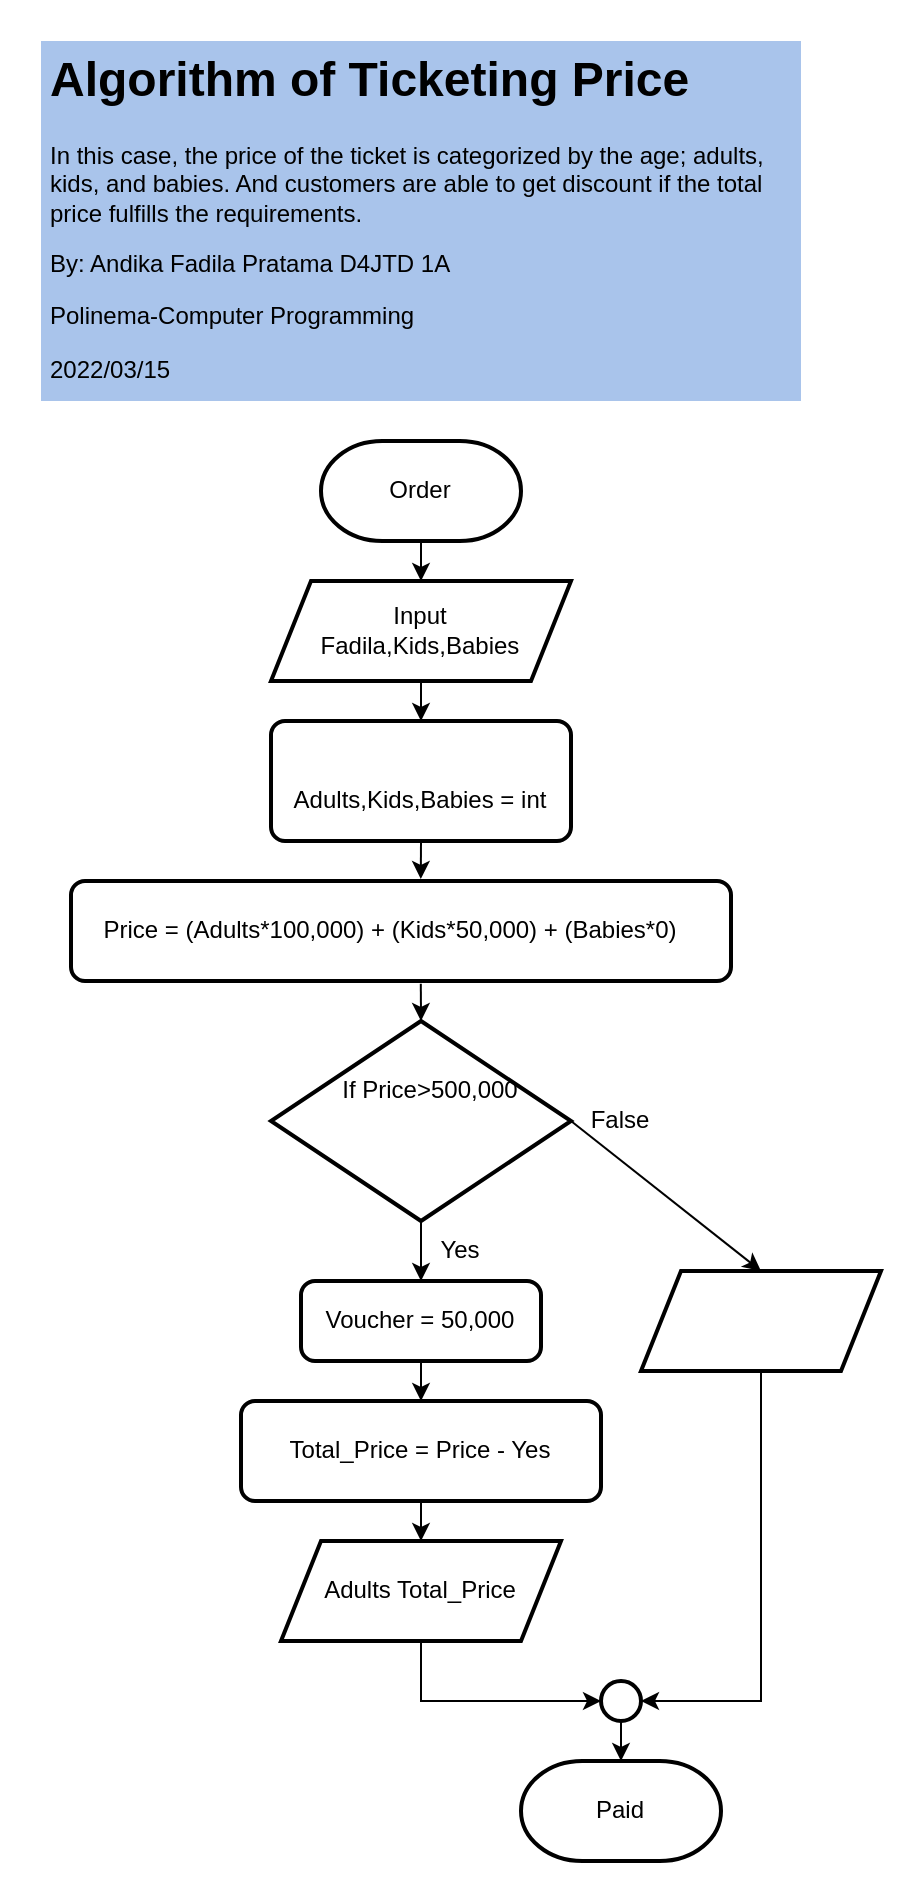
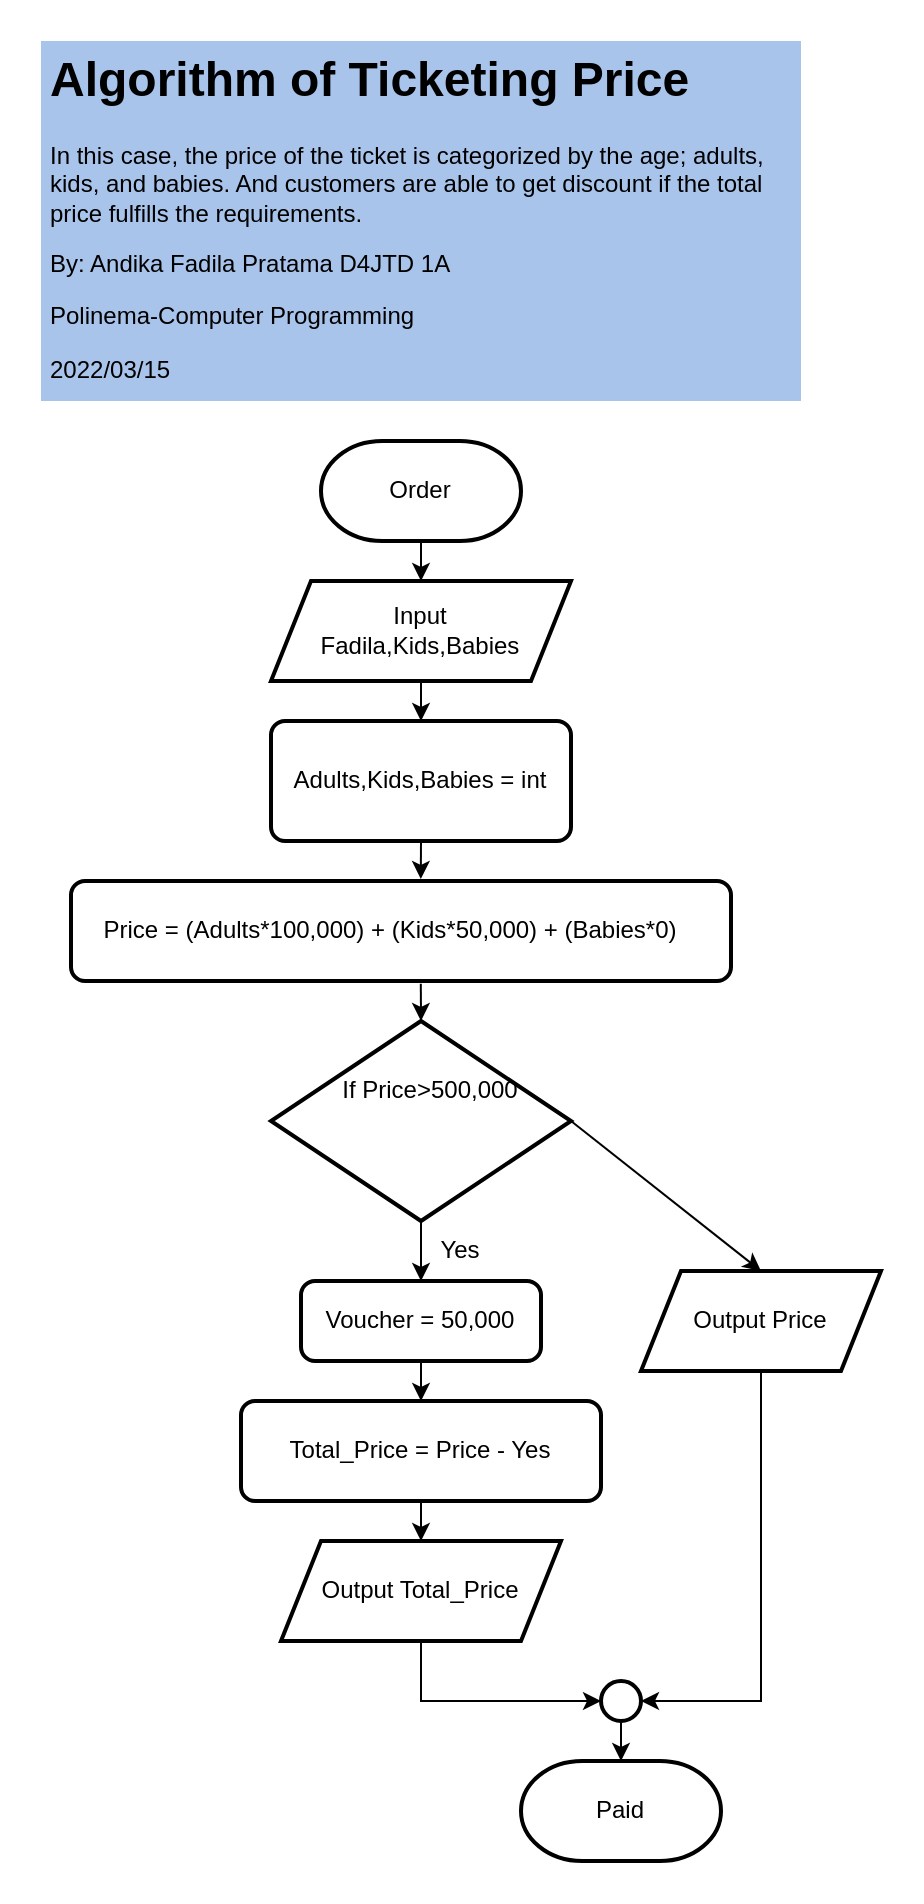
node "Adults,Kids,Babies = int": moved (421, 801) -> (421, 781)
node "False": removed
node "Output Price": added
node "Adults Total_Price": label "Adults Total_Price" -> "Output Total_Price"
